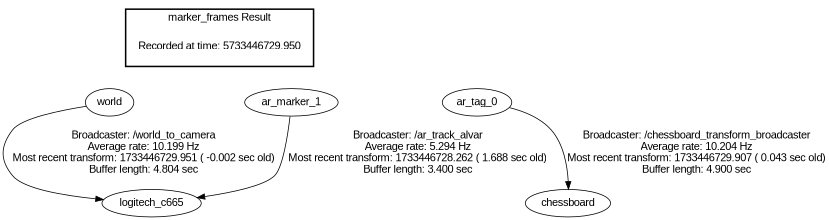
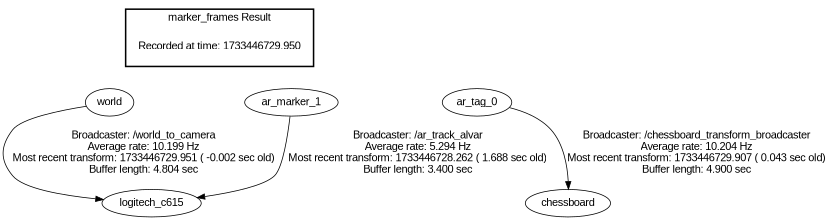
node "Recorded at time: 5733446729.950": label "Recorded at time: 5733446729.950" -> "Recorded at time: 1733446729.950"
node "logitech_c665": label "logitech_c665" -> "logitech_c615"
